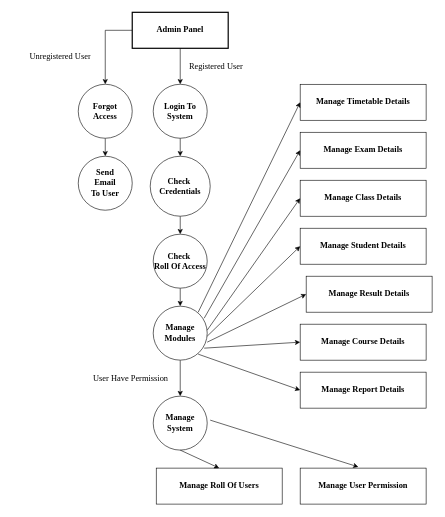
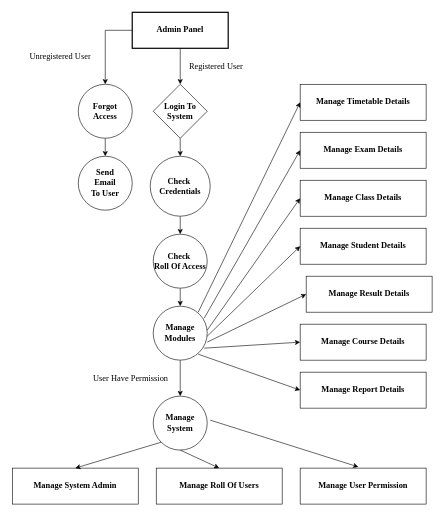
node "Login To System": shape ellipse -> diamond
edge "Manage System" -> "Manage System Admin": added
node "Manage System Admin": added
